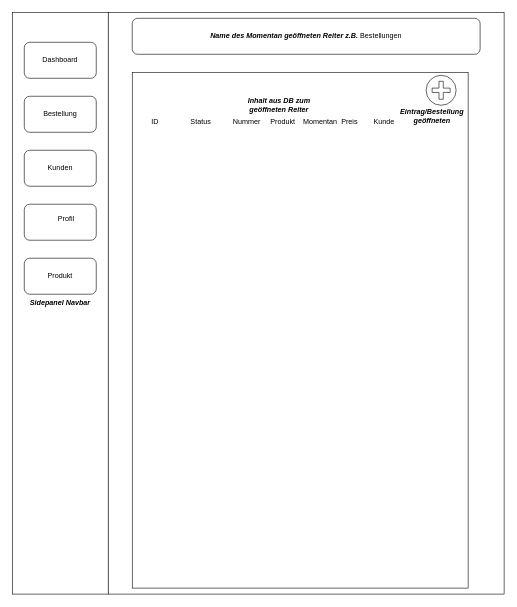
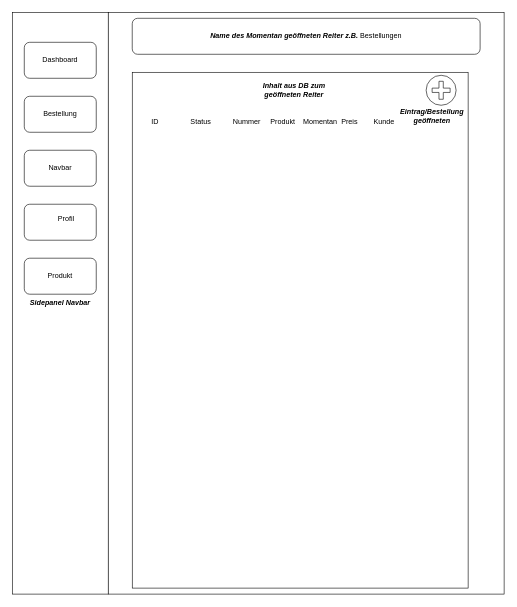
node "Inhalt aus DB zum geöffneten Reiter": moved (279, 105) -> (294, 90)
node "Kunden": label "Kunden" -> "Navbar"
